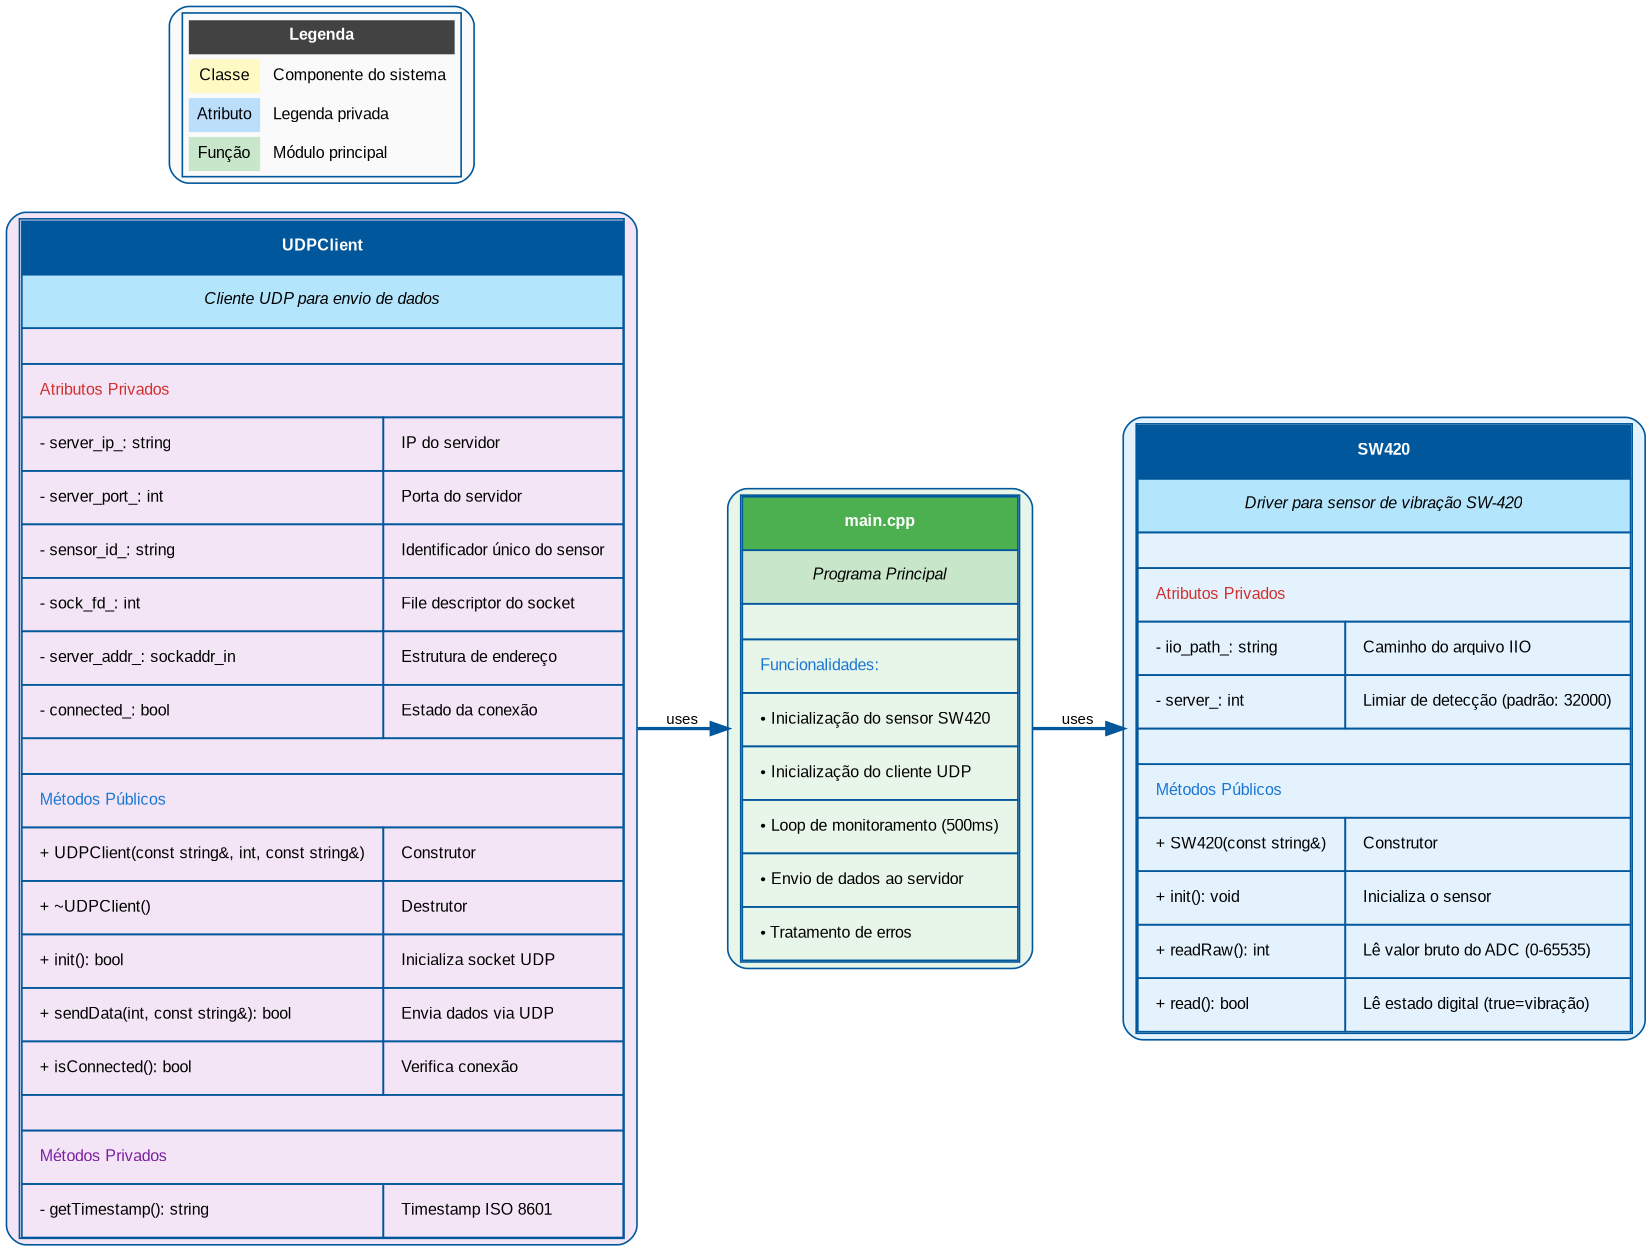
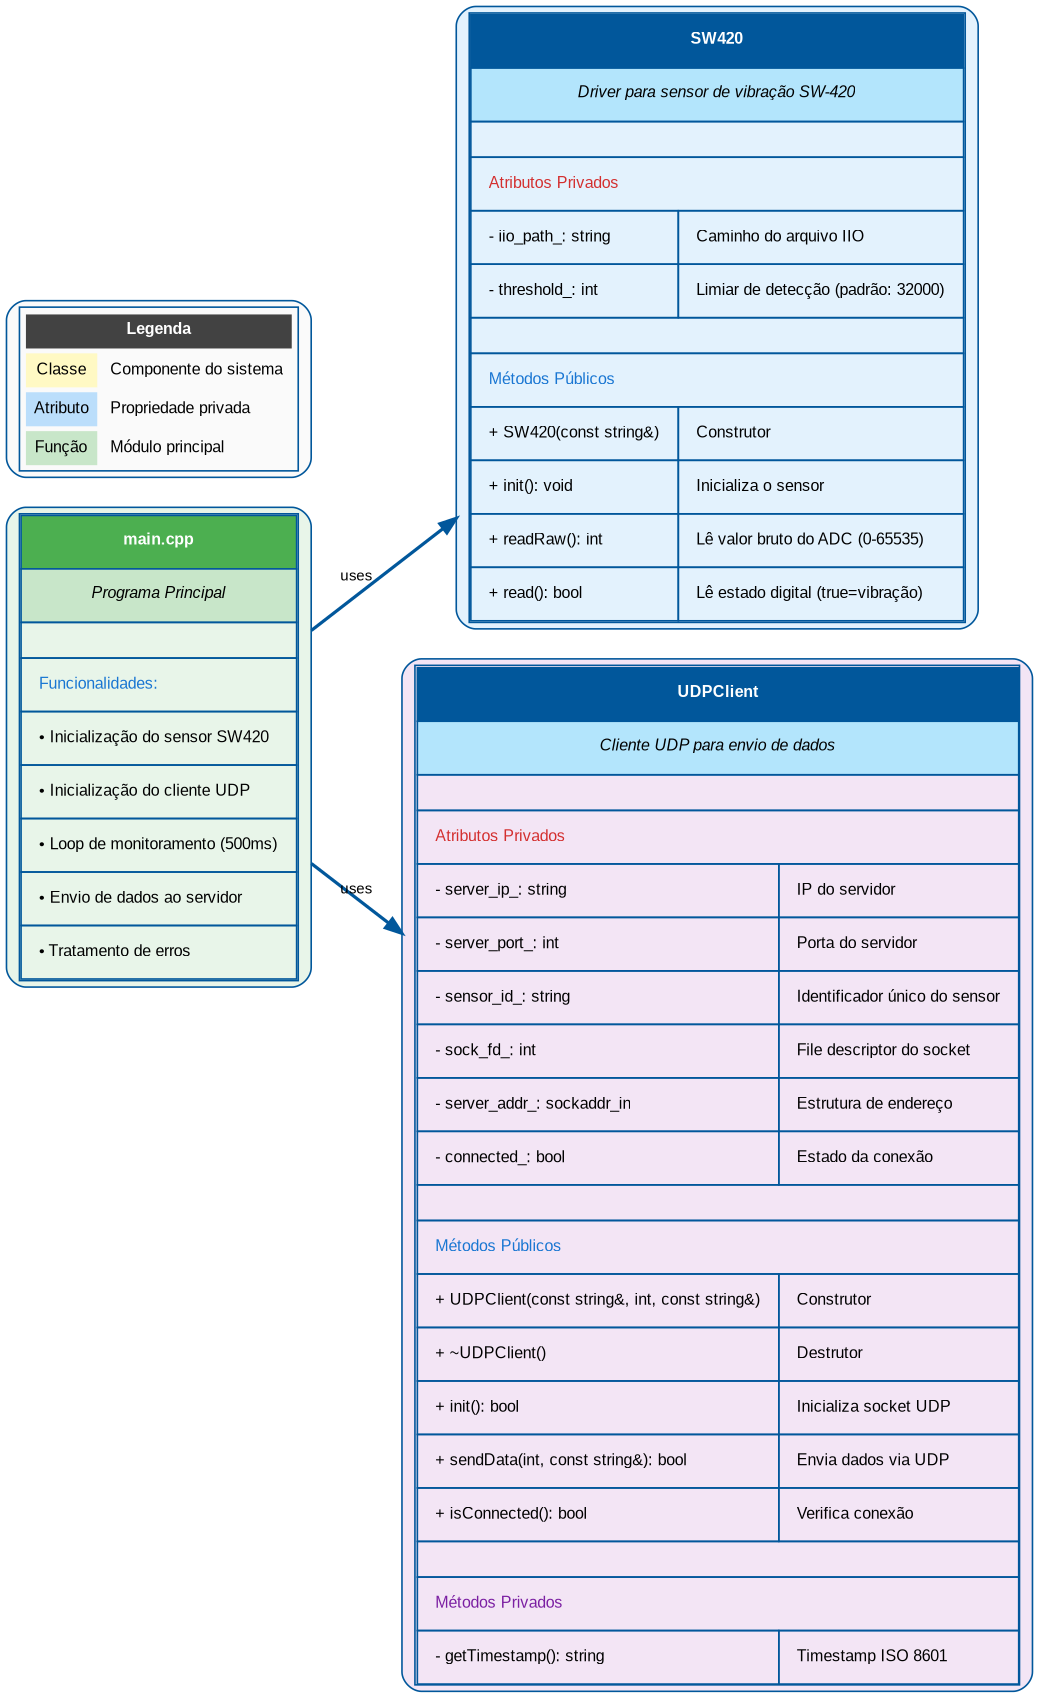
node "Legenda": text "Legenda privada" -> "Propriedade privada"
node "SW420": text "- server_: int" -> "- threshold_: int"
edge "UDPClient" -> "main.cpp": reversed
